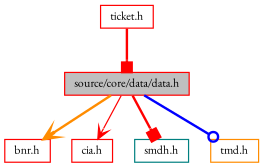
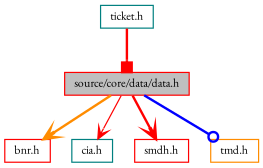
node "ticket.h": color red -> teal
edge "source/core/data/data.h" -> "smdh.h": arrowhead box -> vee
node "cia.h": color red -> teal
node "smdh.h": color teal -> red
